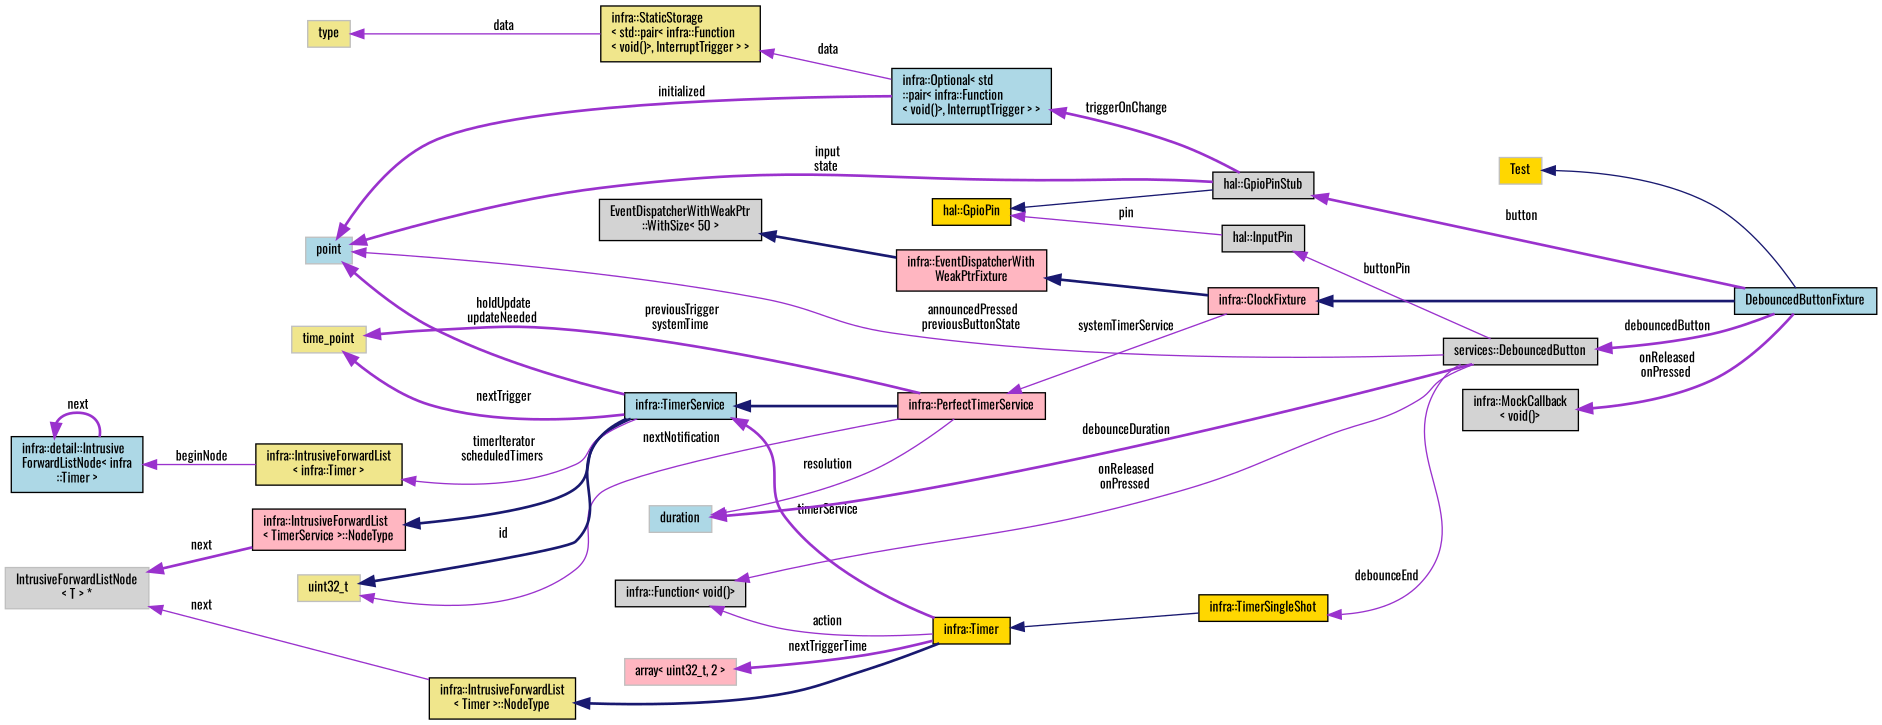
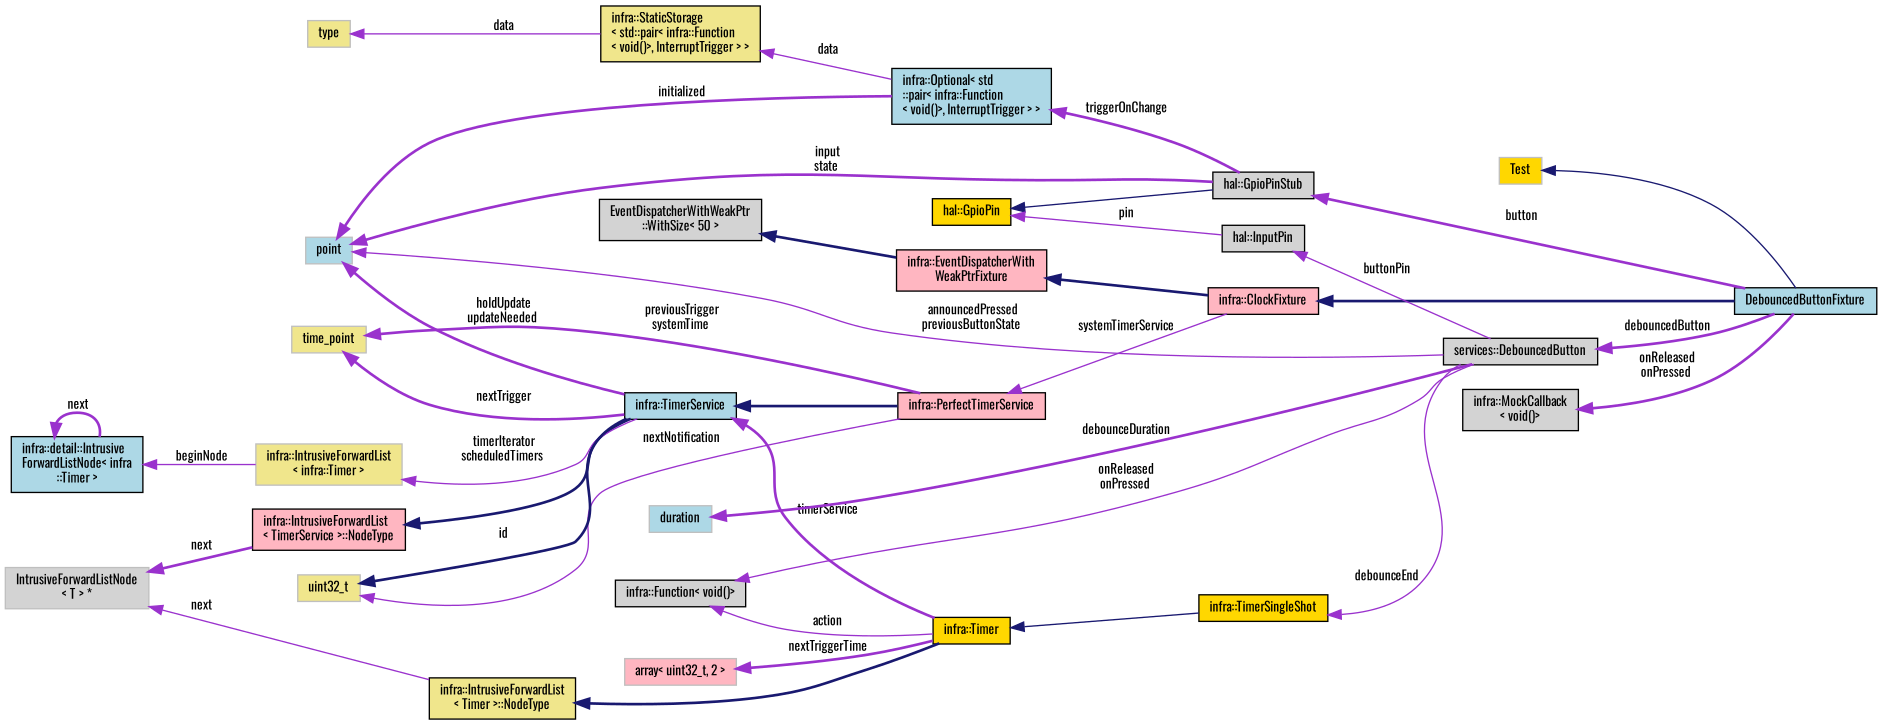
node "infra::IntrusiveForwardList < infra::Timer >": color black -> grey75
edge "infra::PerfectTimerService" -> "duration": removed, label "resolution"
